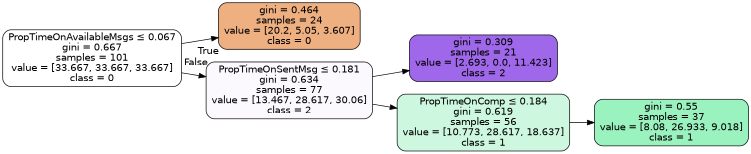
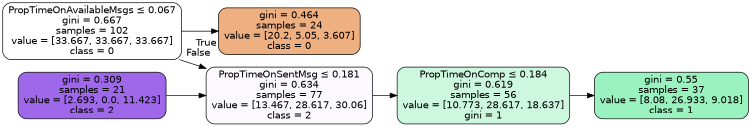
node "PropTimeOnAvailableMsgs ≤ 0.067": text "samples = 101" -> "samples = 102"
edge "PropTimeOnSentMsg ≤ 0.181" -> "gini = 0.309": reversed
node "PropTimeOnComp ≤ 0.184": text "class = 1" -> "gini = 1"
